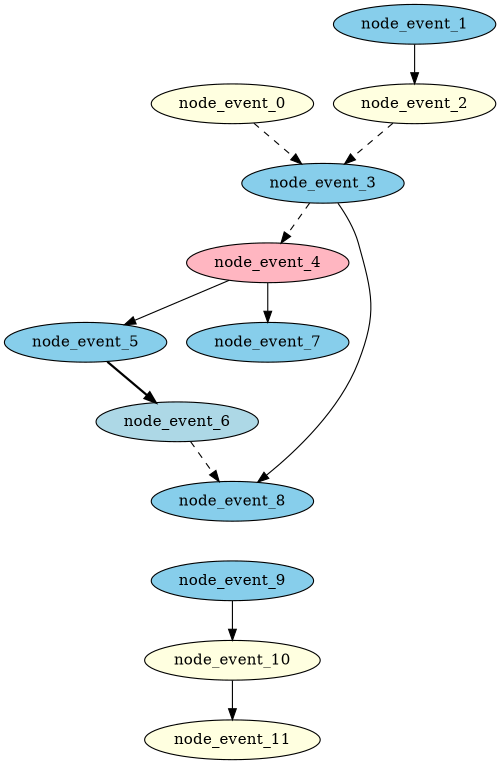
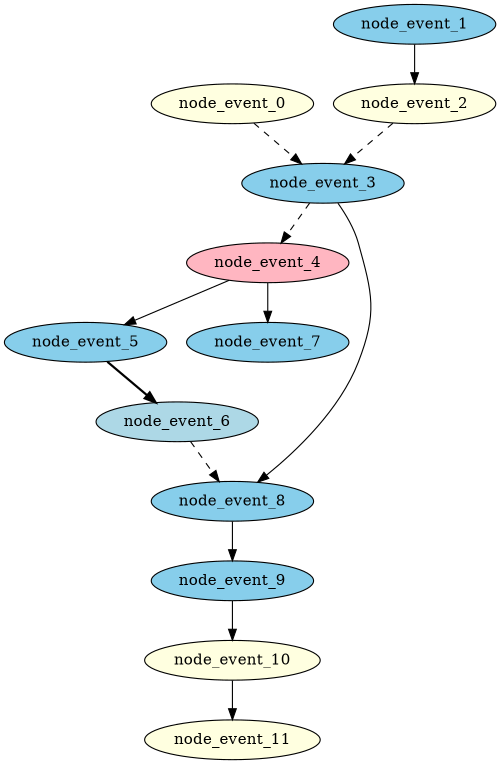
edge "node_event_8" -> "node_event_9": added
